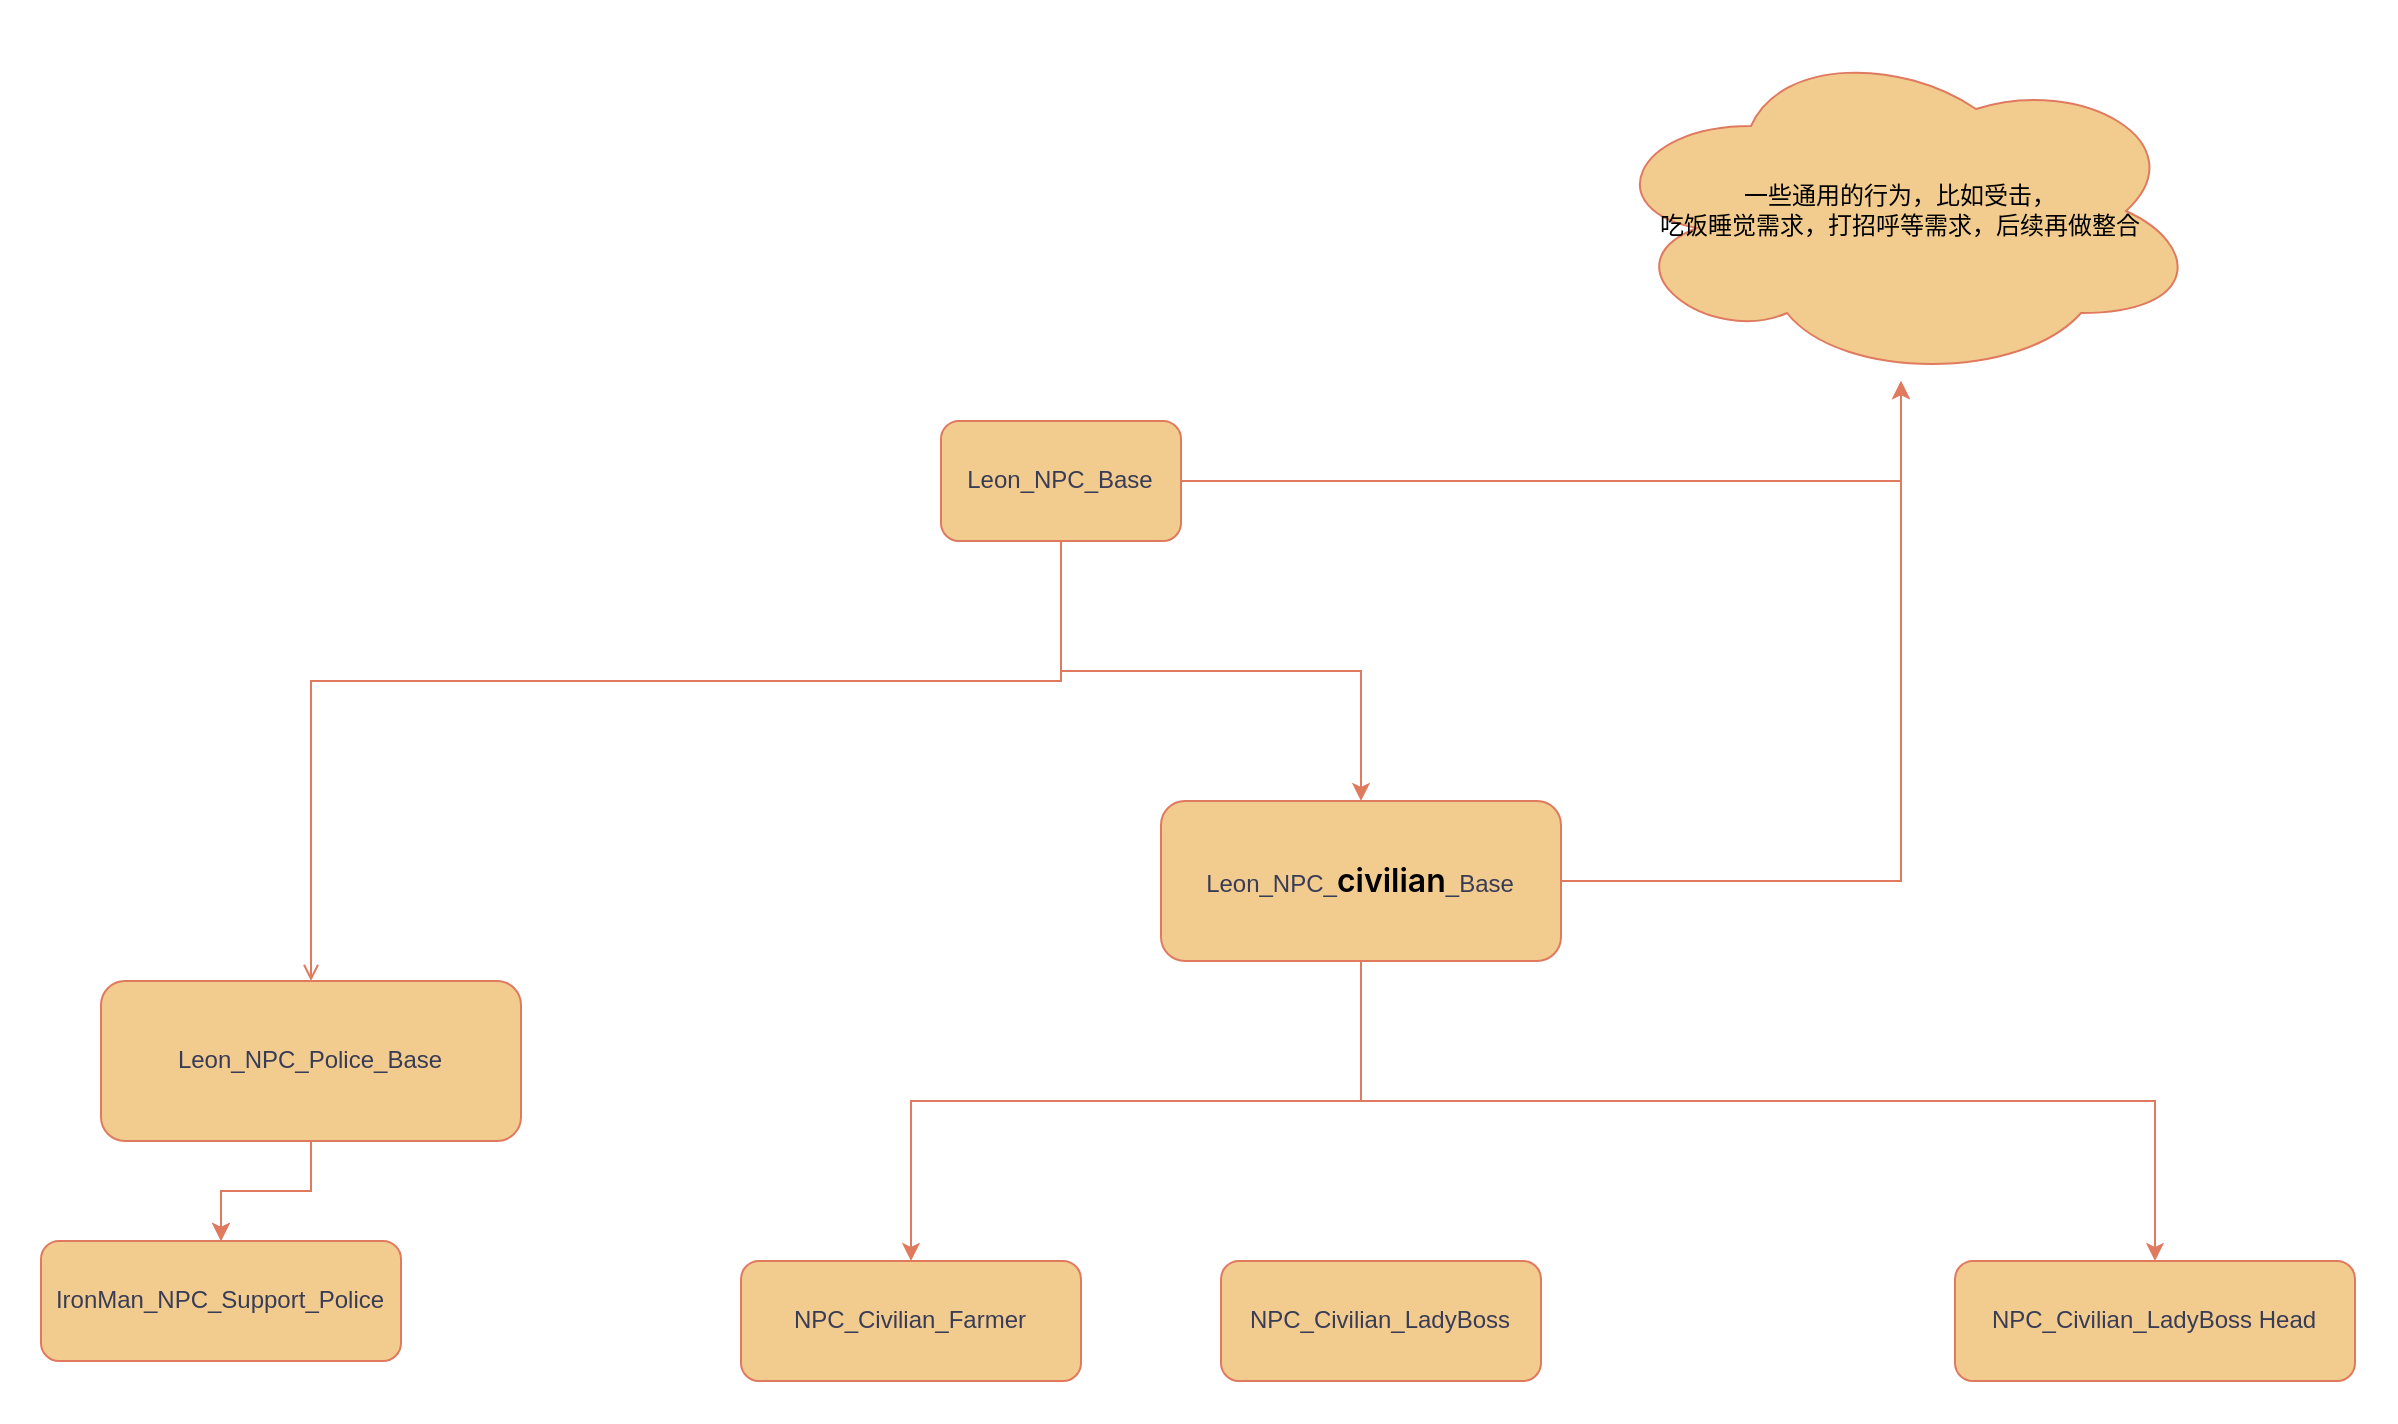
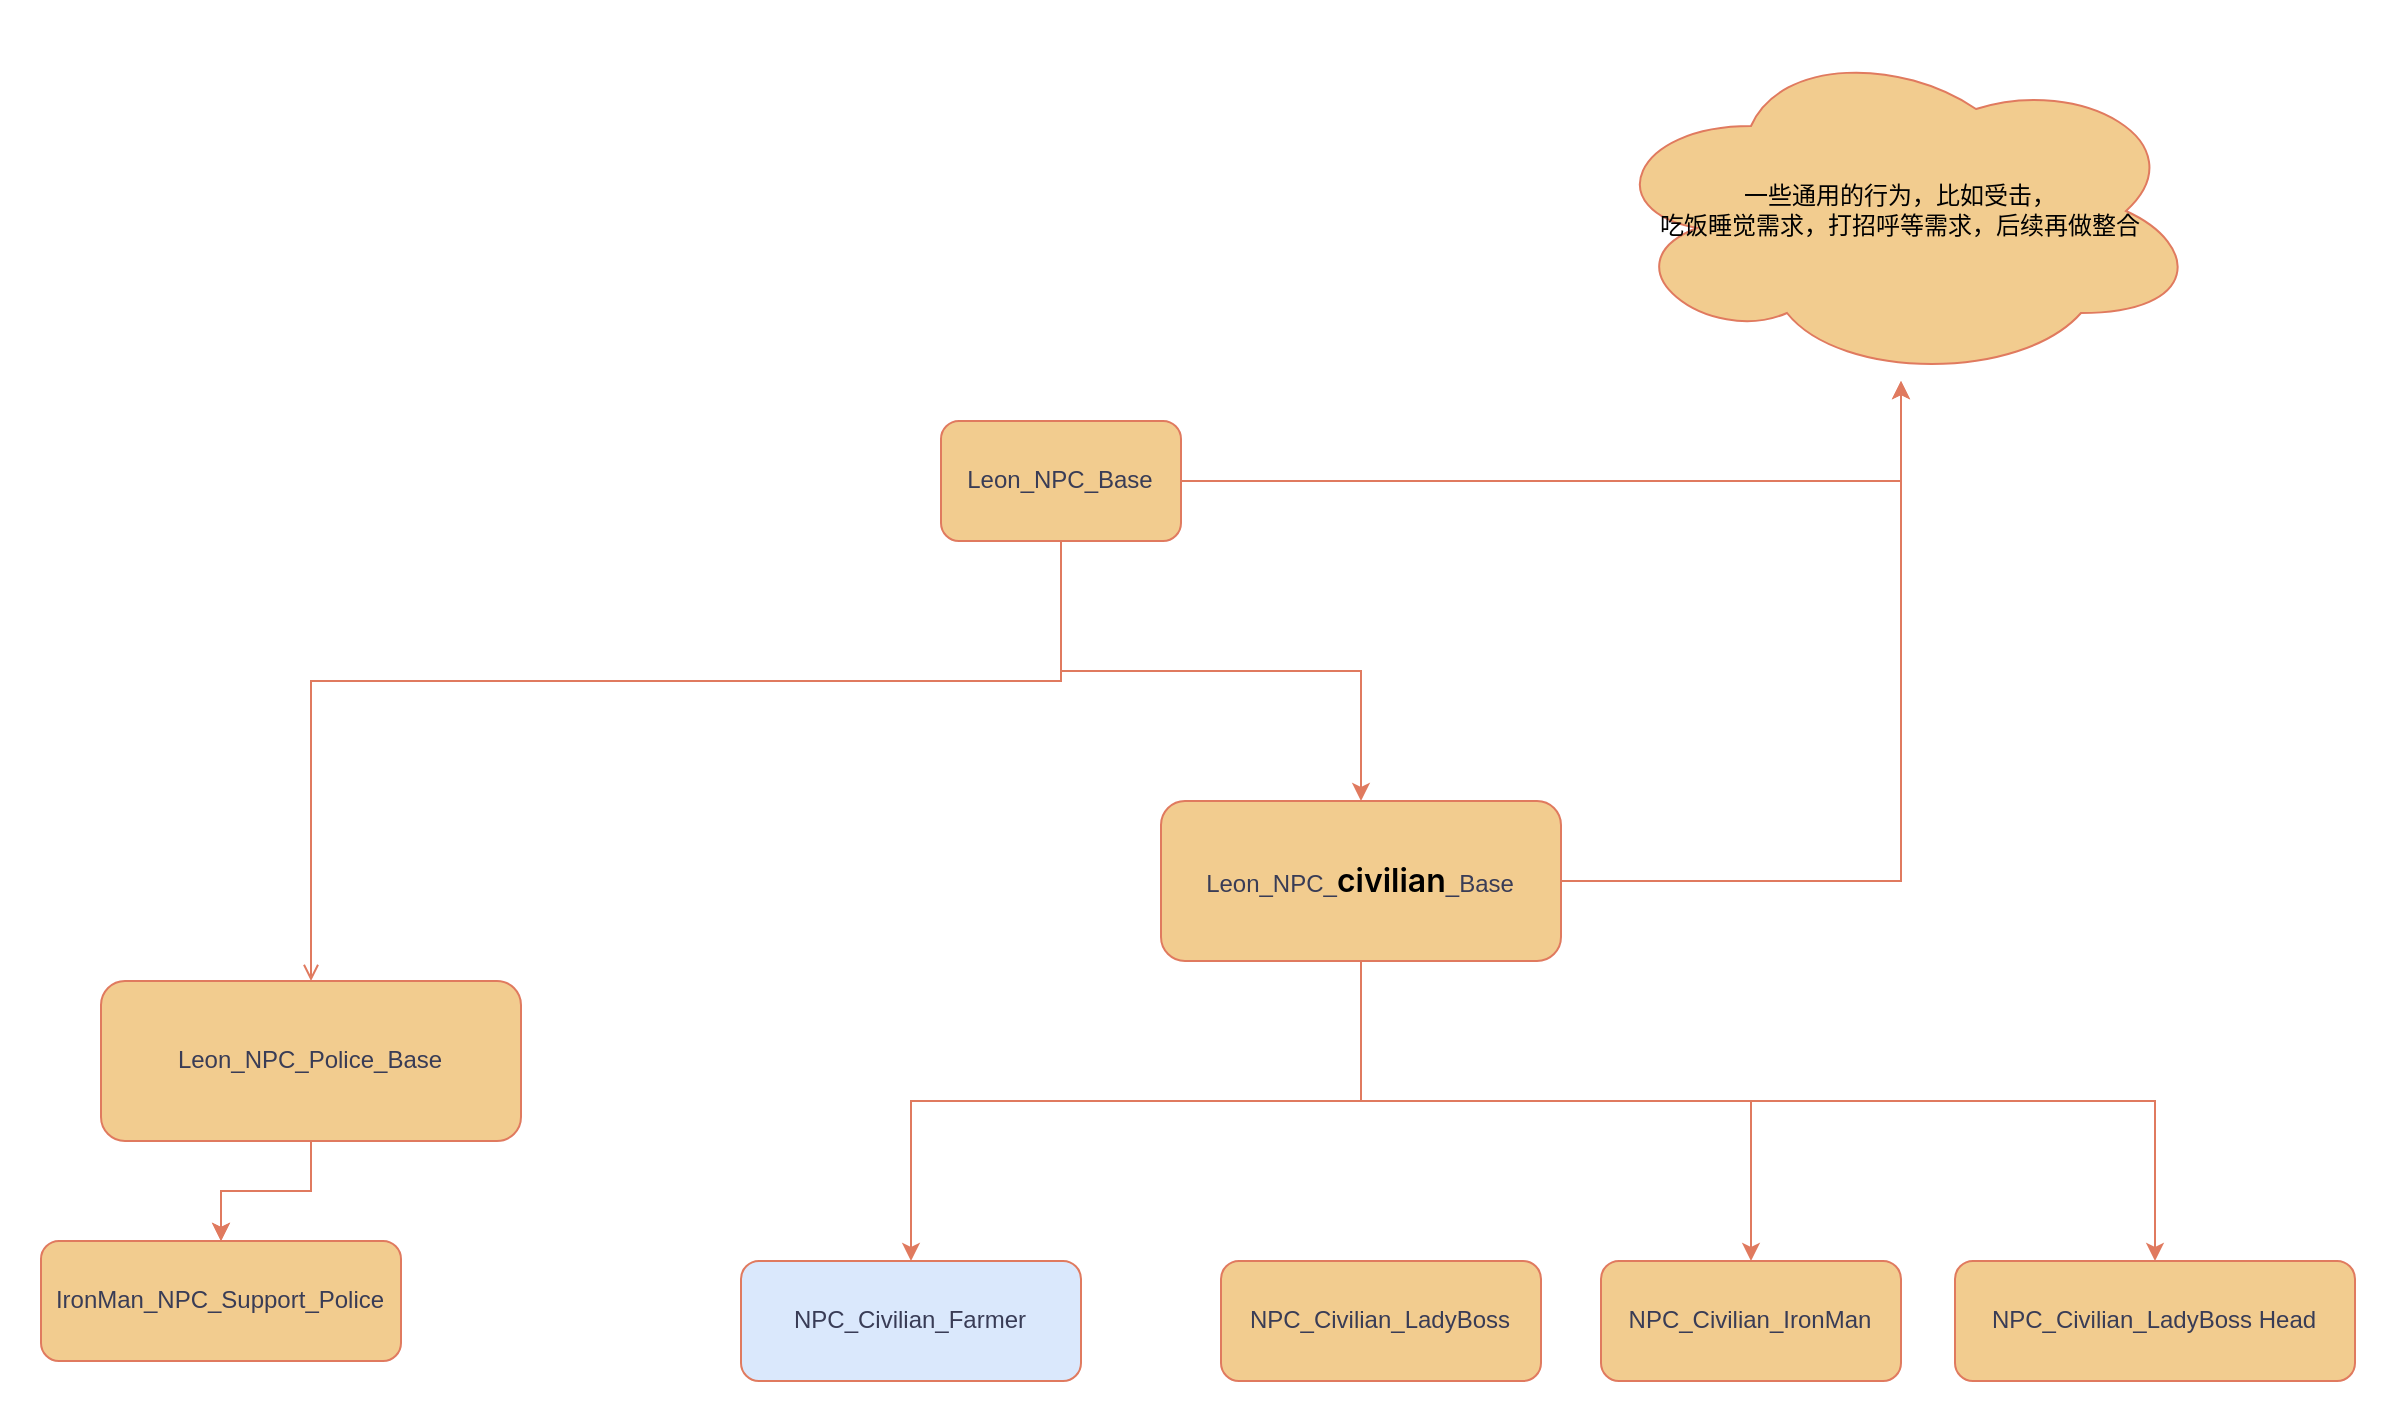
edge "Leon_NPC_civilian_Base" -> "NPC_Civilian_IronMan": added
node "NPC_Civilian_Farmer": fillcolor #f2cc8f -> #dae8fc
node "NPC_Civilian_IronMan": added
